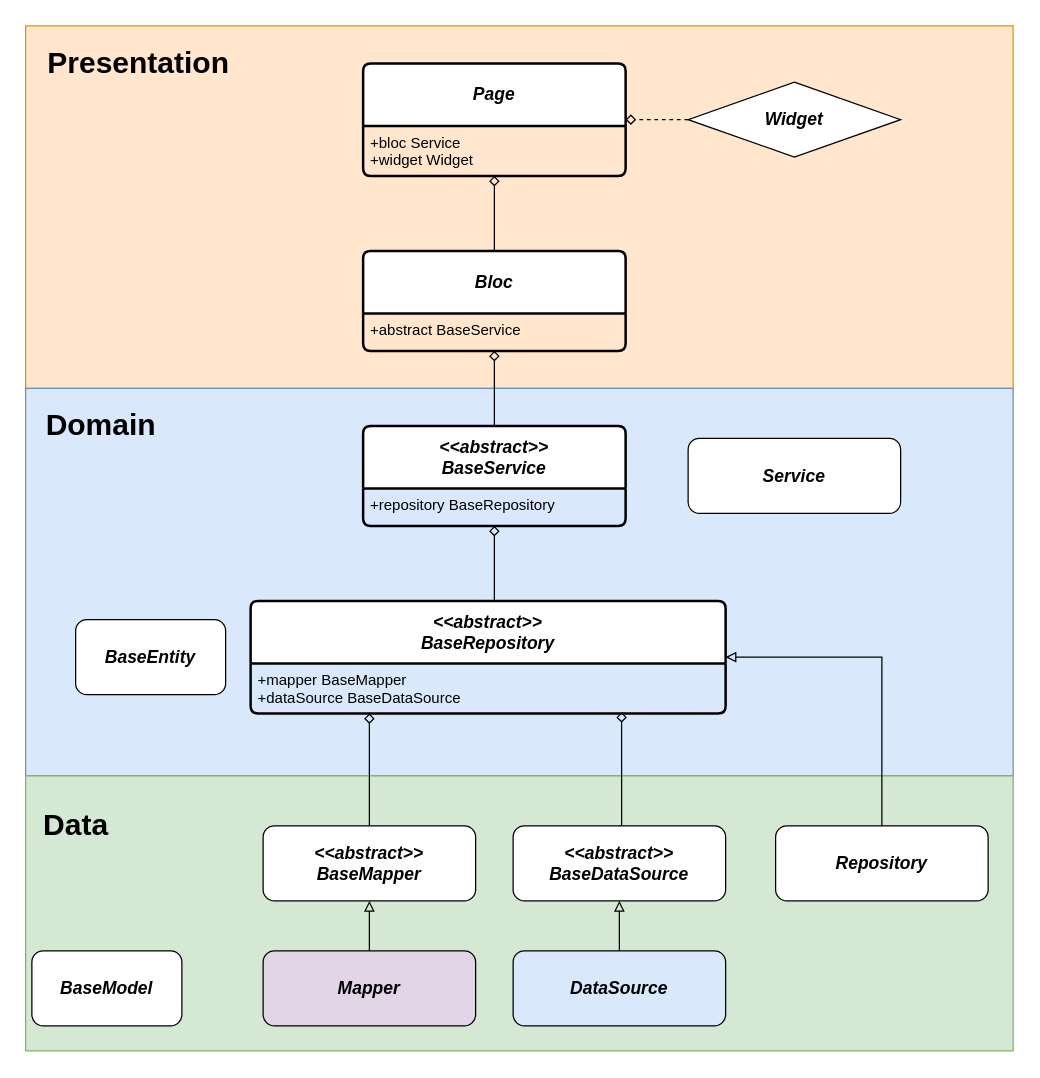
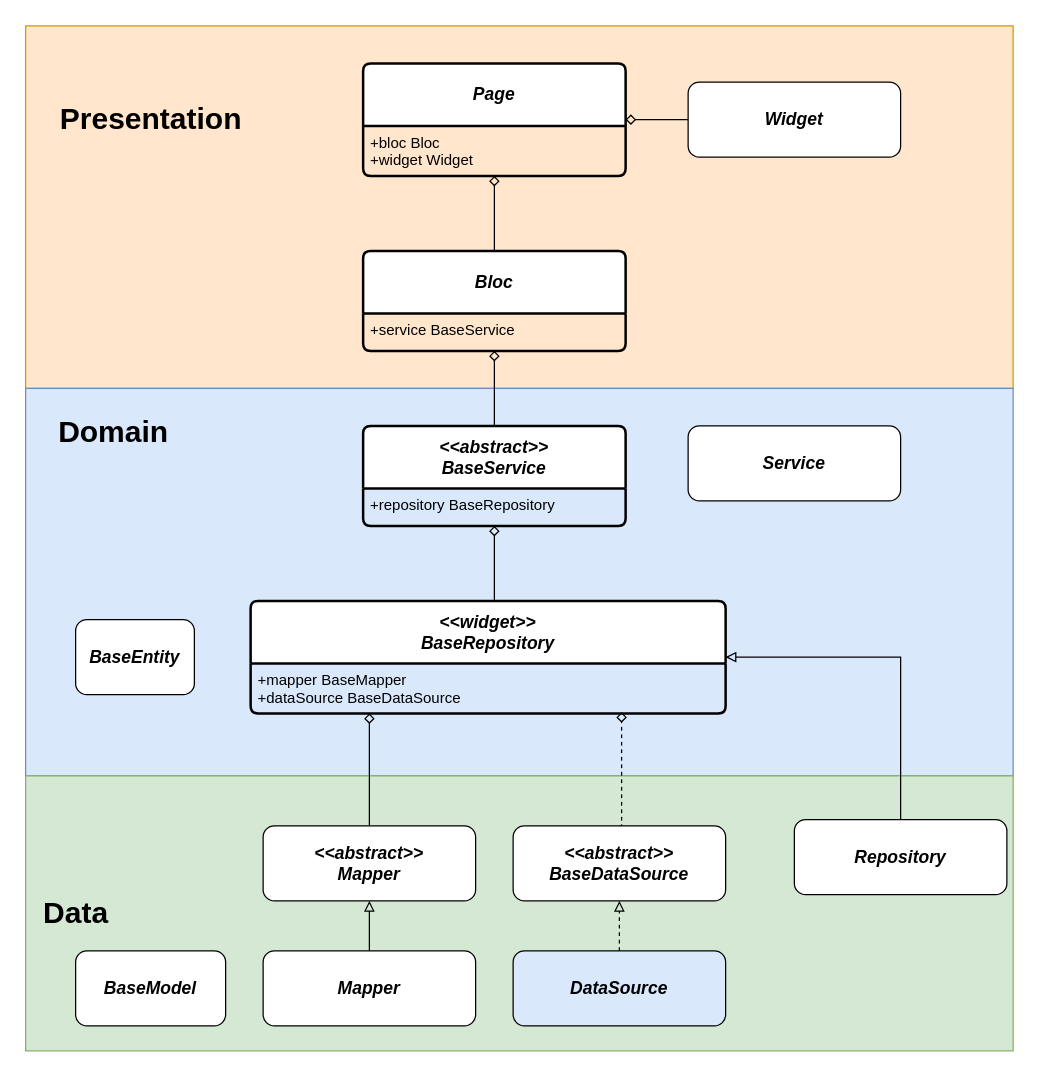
node "Presentation": moved (138, 63) -> (151, 119)
edge "Widget" -> "Page": style dashed -> solid
node "Widget": shape diamond -> rounded rectangle
node "+bloc Service +widget Widget": label "+bloc Service +widget Widget" -> "+bloc Bloc +widget Widget"
node "+abstract BaseService": label "+abstract BaseService" -> "+service BaseService"
node "Domain": moved (101, 426) -> (113, 432)
node "Service": moved (794, 476) -> (794, 463)
node "<<abstract>>BaseRepository": label "<<abstract>>BaseRepository" -> "<<widget>>BaseRepository"
node "BaseEntity": size 150x75 -> 119x75
edge "<<abstract>> BaseDataSource" -> "+mapper BaseMapper +dataSource BaseDataSource": style solid -> dashed
node "Data": moved (76, 826) -> (76, 913)
node "<<abstract>> BaseMapper": label "<<abstract>> BaseMapper" -> "<<abstract>> Mapper"
node "Repository": moved (882, 863) -> (901, 857)
edge "DataSource" -> "<<abstract>> BaseDataSource": style solid -> dashed
node "BaseModel": moved (107, 988) -> (151, 988)
node "Mapper": fillcolor #e1d5e7 -> #ffffff
